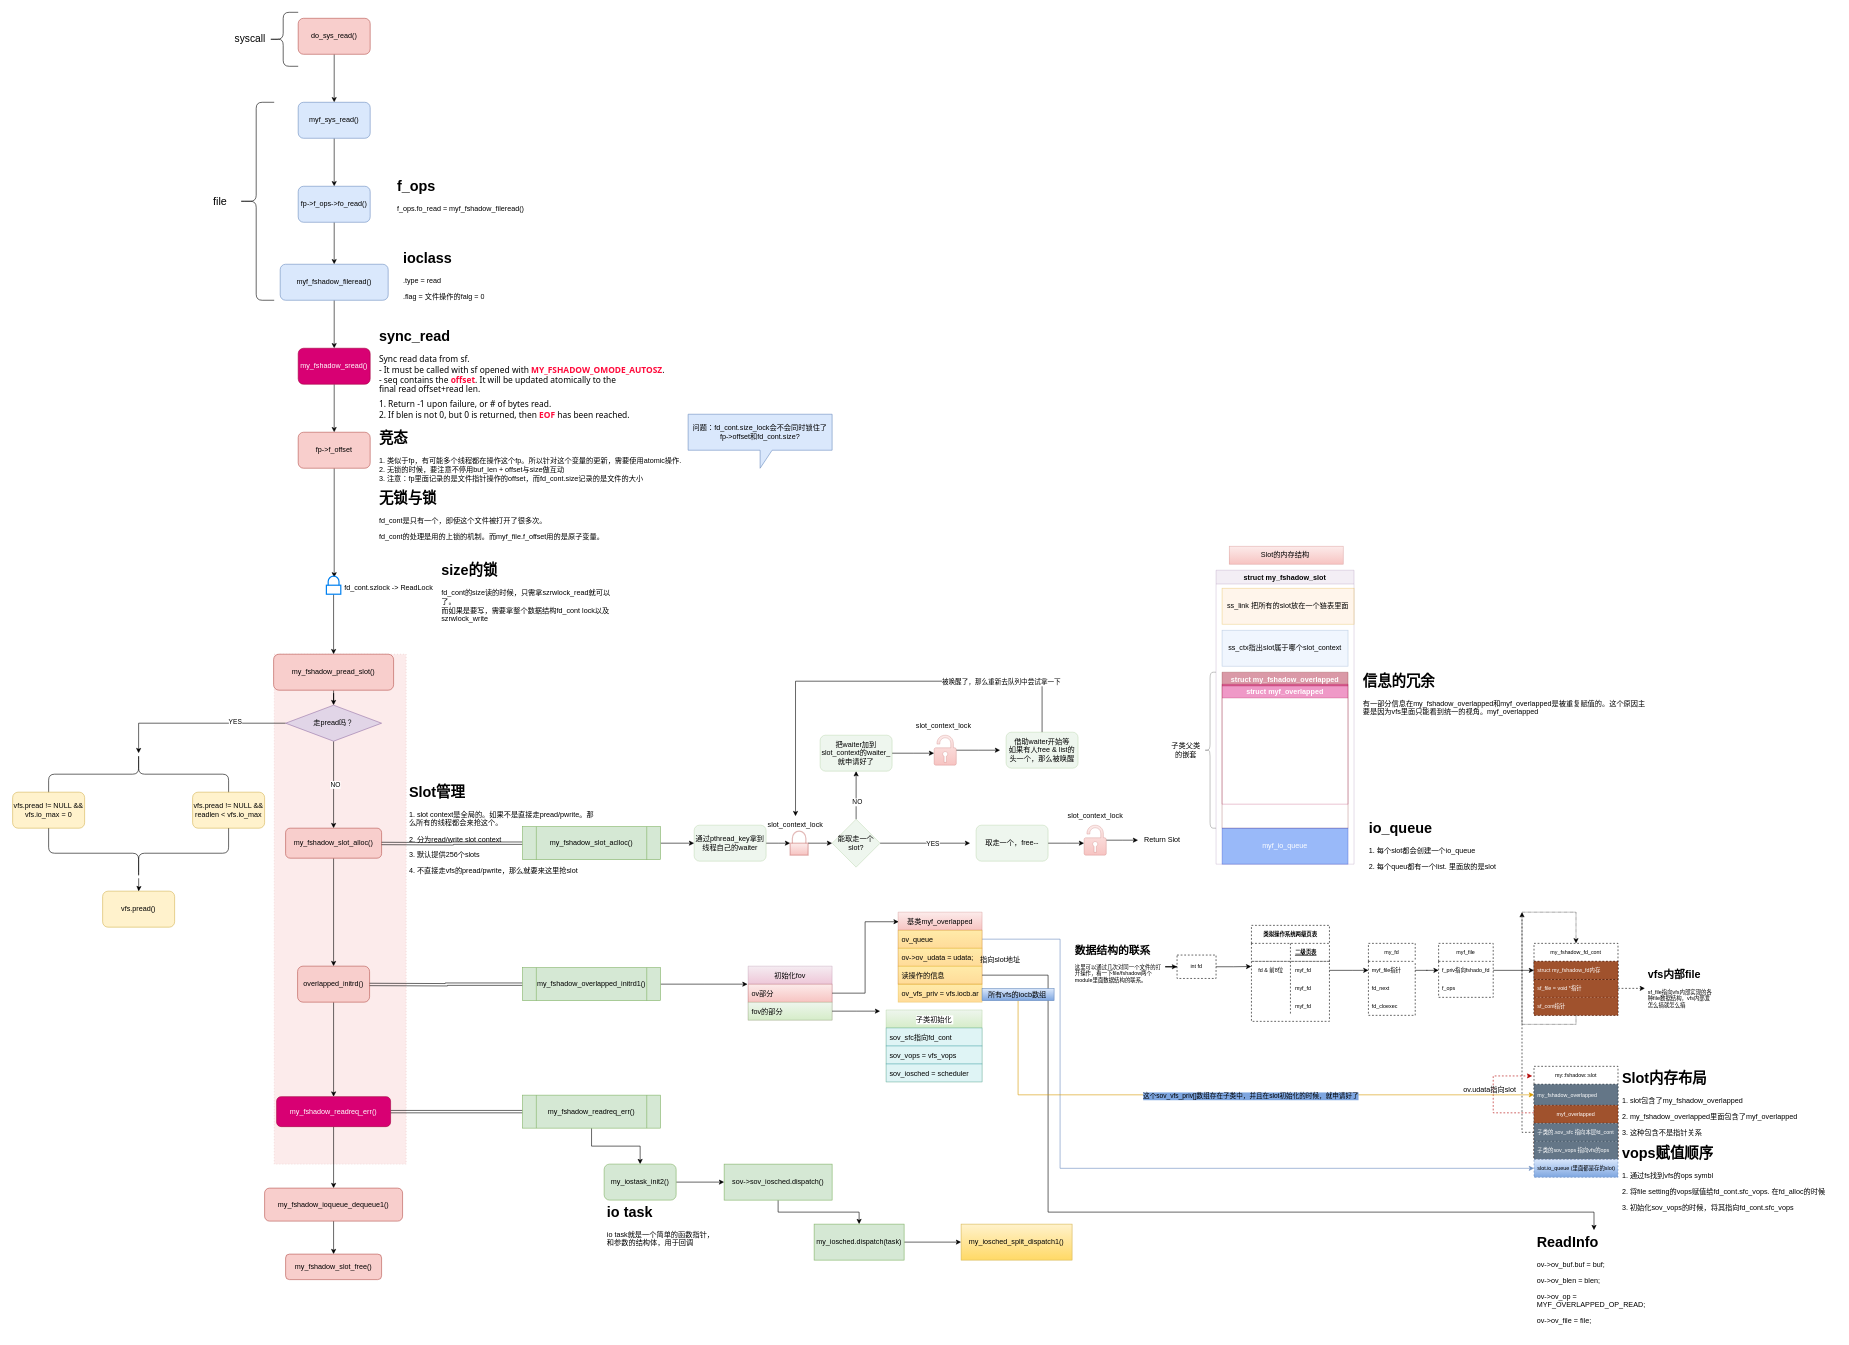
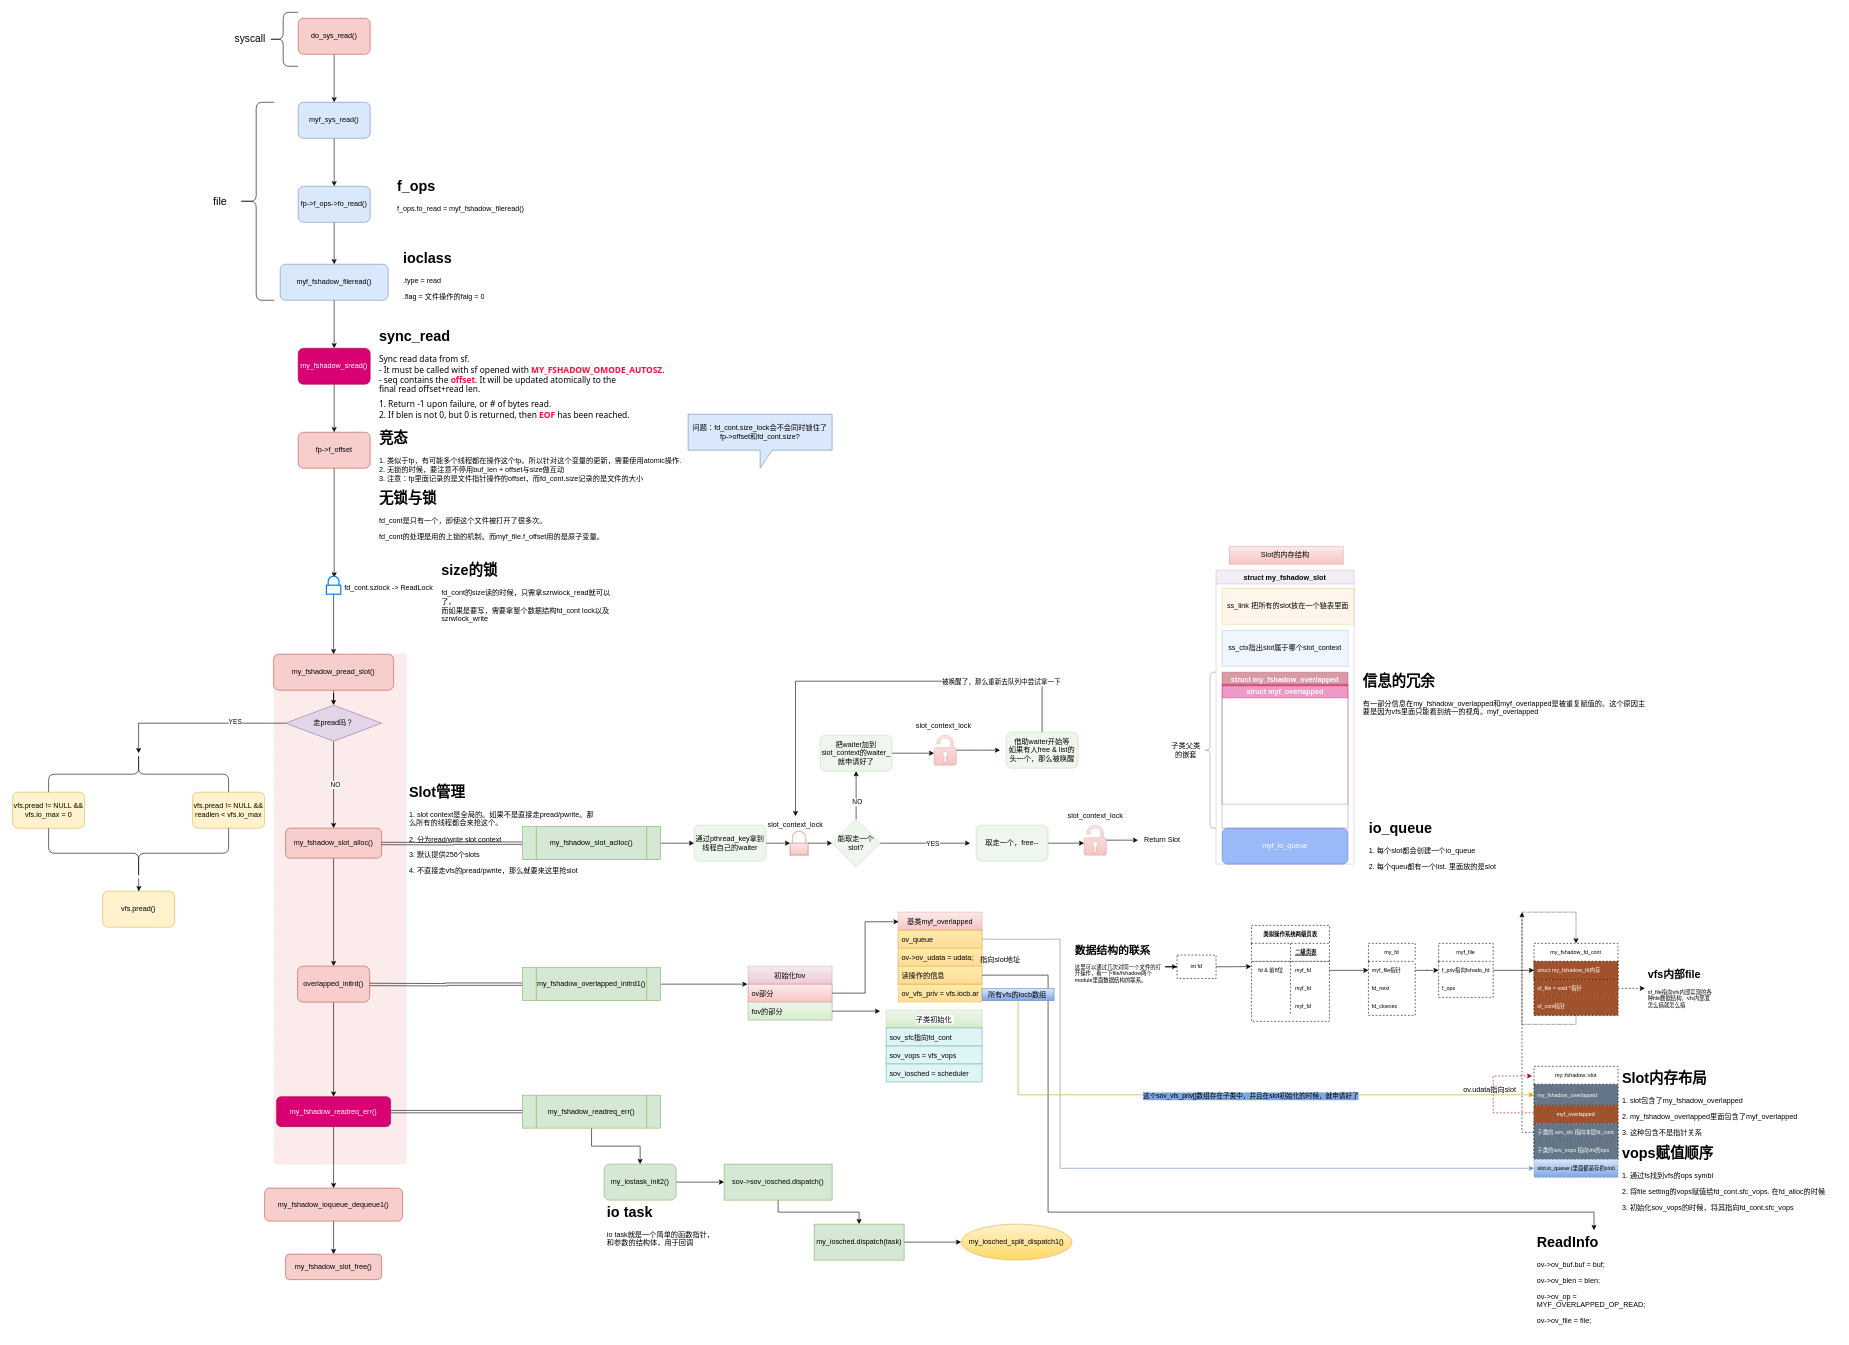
node "myf_io_queue": shape rectangle -> rounded rectangle
node "my_iosched_split_dispatch1()": shape rectangle -> ellipse
